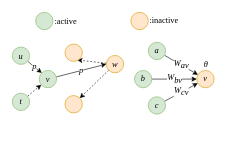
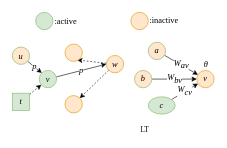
node "a": fillcolor #d5e8d4 -> #ffe6cc
node "u": fillcolor #d5e8d4 -> #ffe6cc
node "b": fillcolor #d5e8d4 -> #ffe6cc
node "t": shape ellipse -> rectangle
node "c": size 17x17 -> 27x17
node "LT": added
